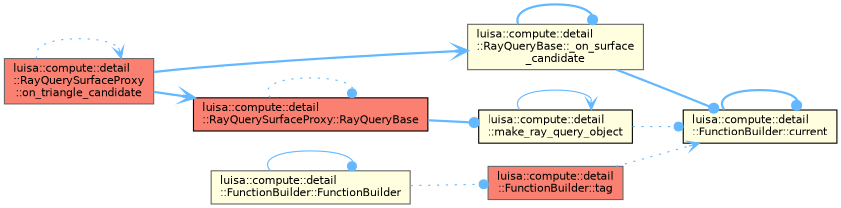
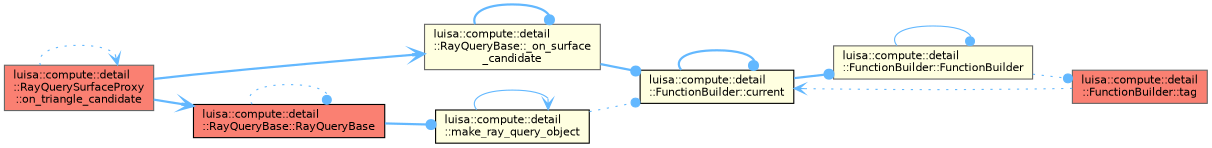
edge "luisa::compute::detail ::FunctionBuilder::current" -> "luisa::compute::detail ::FunctionBuilder::FunctionBuilder": added
node "luisa::compute::detail ::RayQuerySurfaceProxy::RayQueryBase": label "luisa::compute::detail ::RayQuerySurfaceProxy::RayQueryBase" -> "luisa::compute::detail ::RayQueryBase::RayQueryBase"
